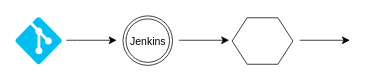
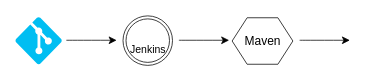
node "Jenkins": moved (148, 41) -> (148, 48)
node "Maven": added
